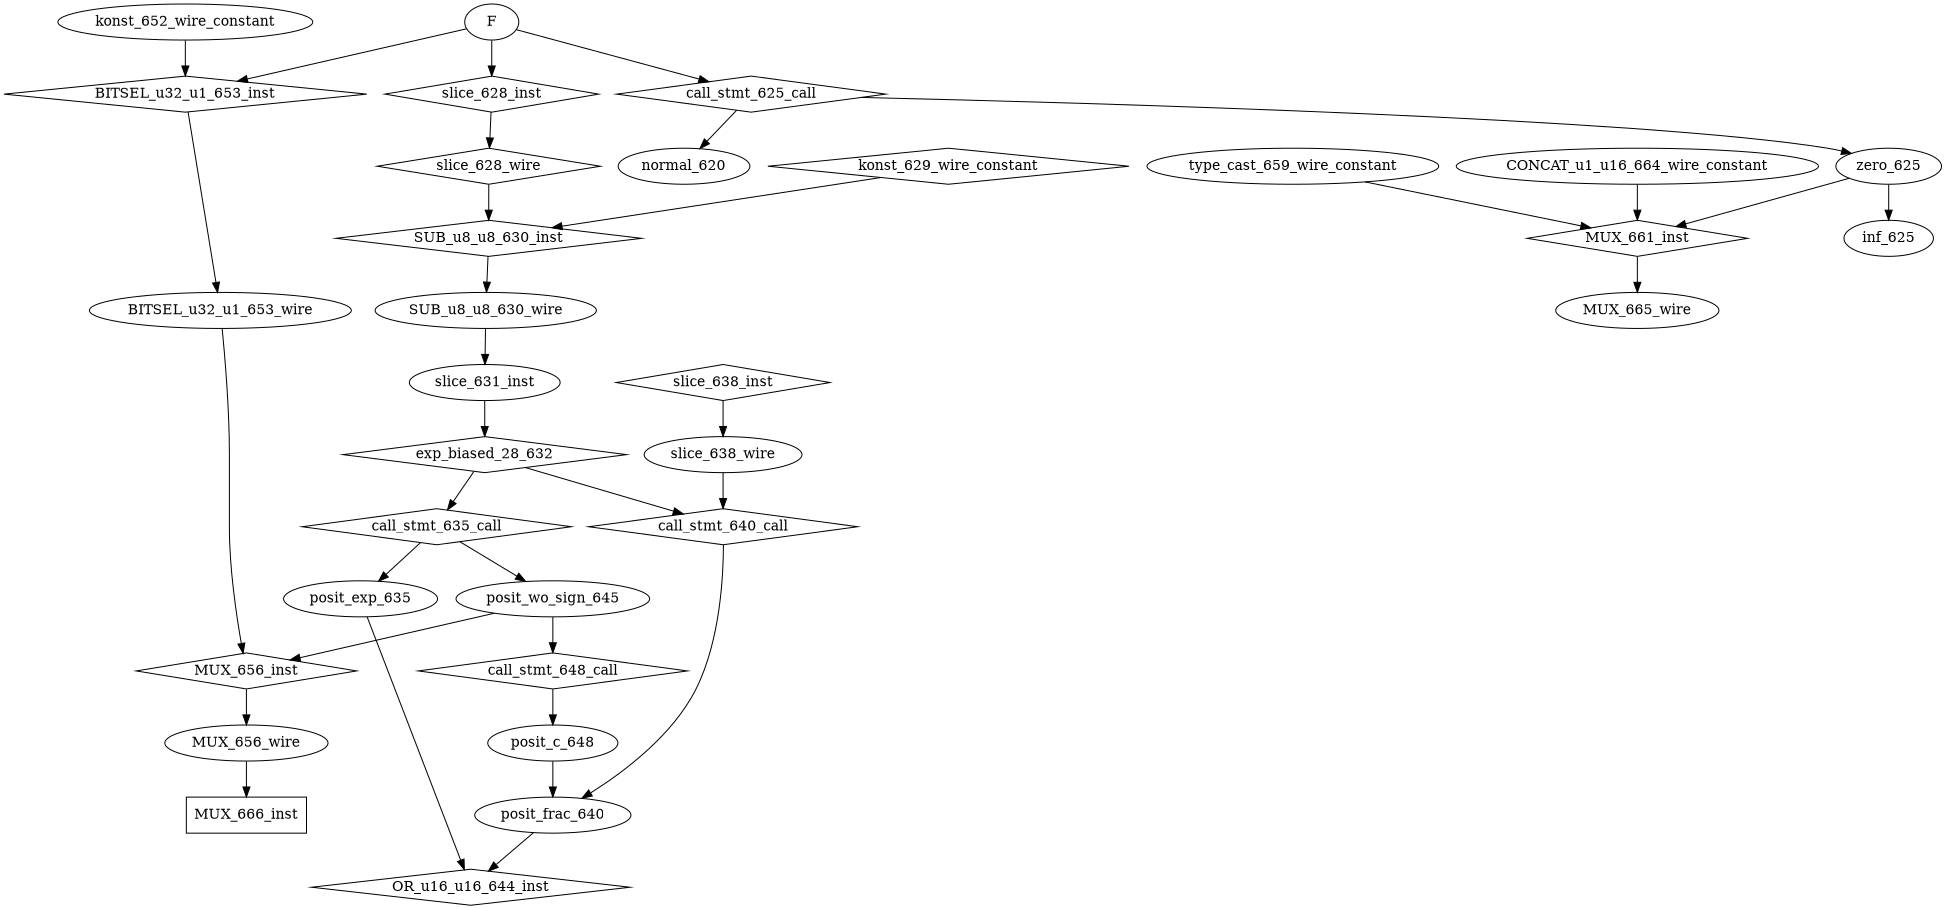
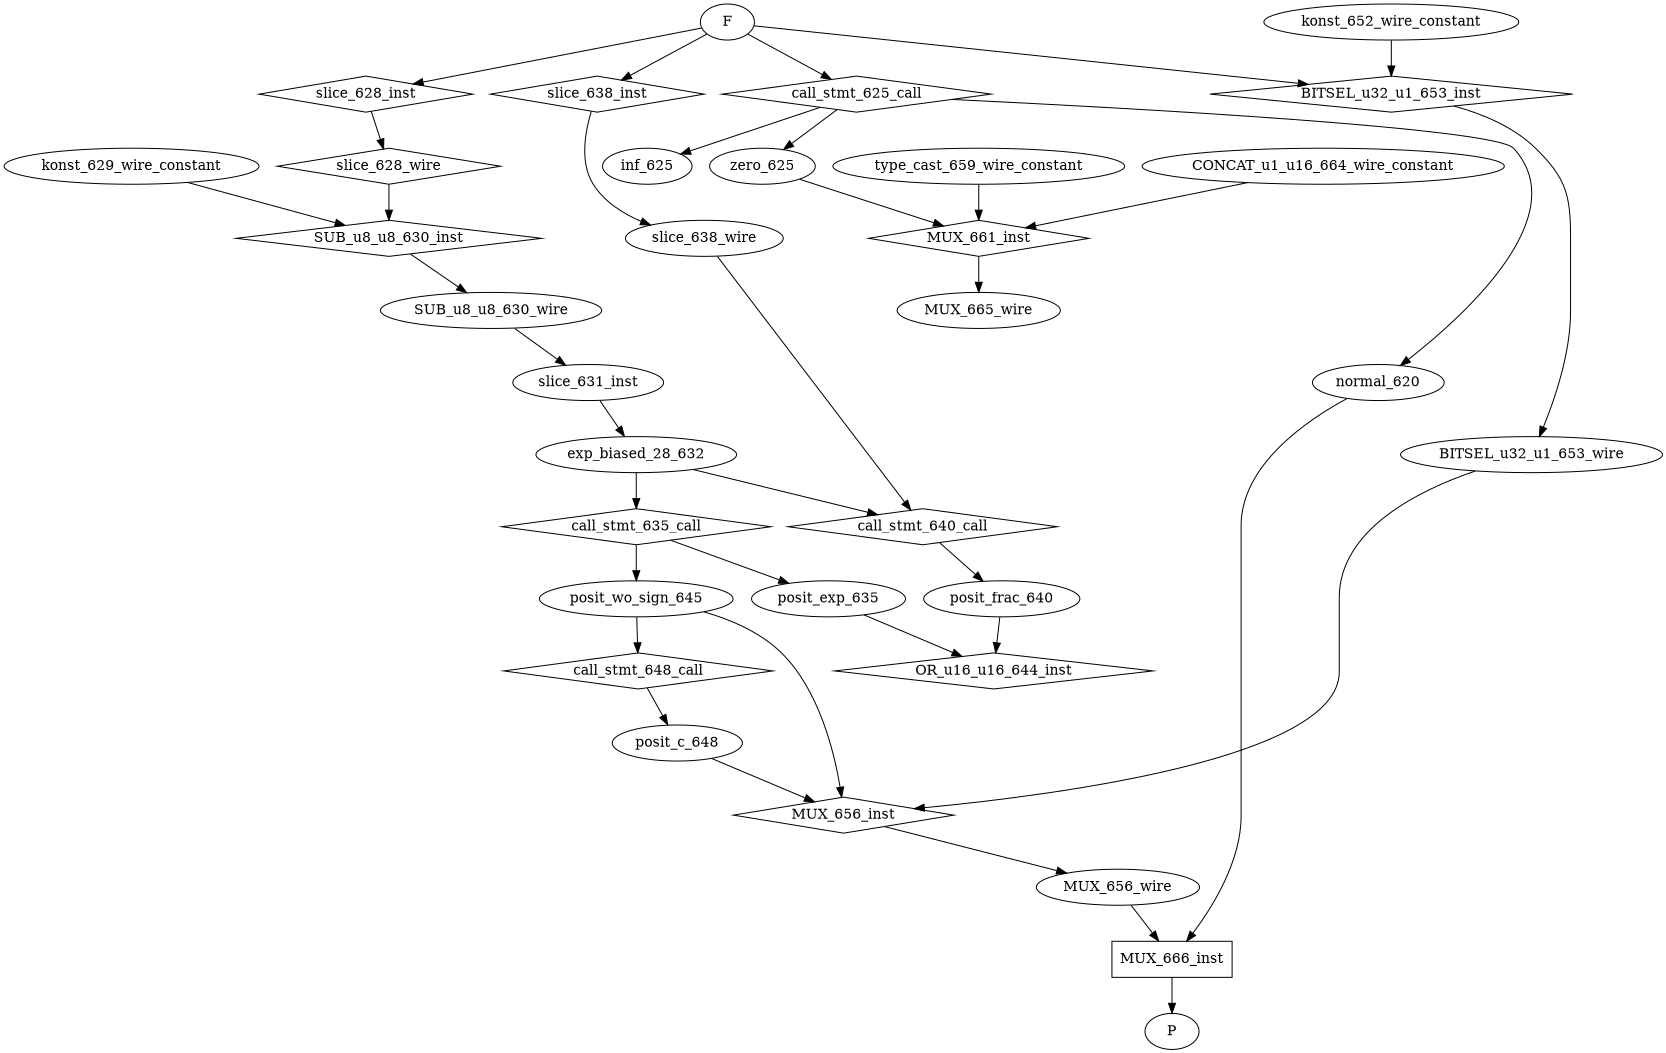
edge "F" -> "slice_638_inst": added
node "konst_629_wire_constant": shape diamond -> ellipse
edge "zero_625" -> "inf_625": now "call_stmt_625_call" -> "inf_625"
node "exp_biased_28_632": shape diamond -> ellipse
edge "normal_620" -> "MUX_666_inst": added
edge "posit_c_648" -> "posit_frac_640": now "posit_c_648" -> "MUX_656_inst"
node "P": added
